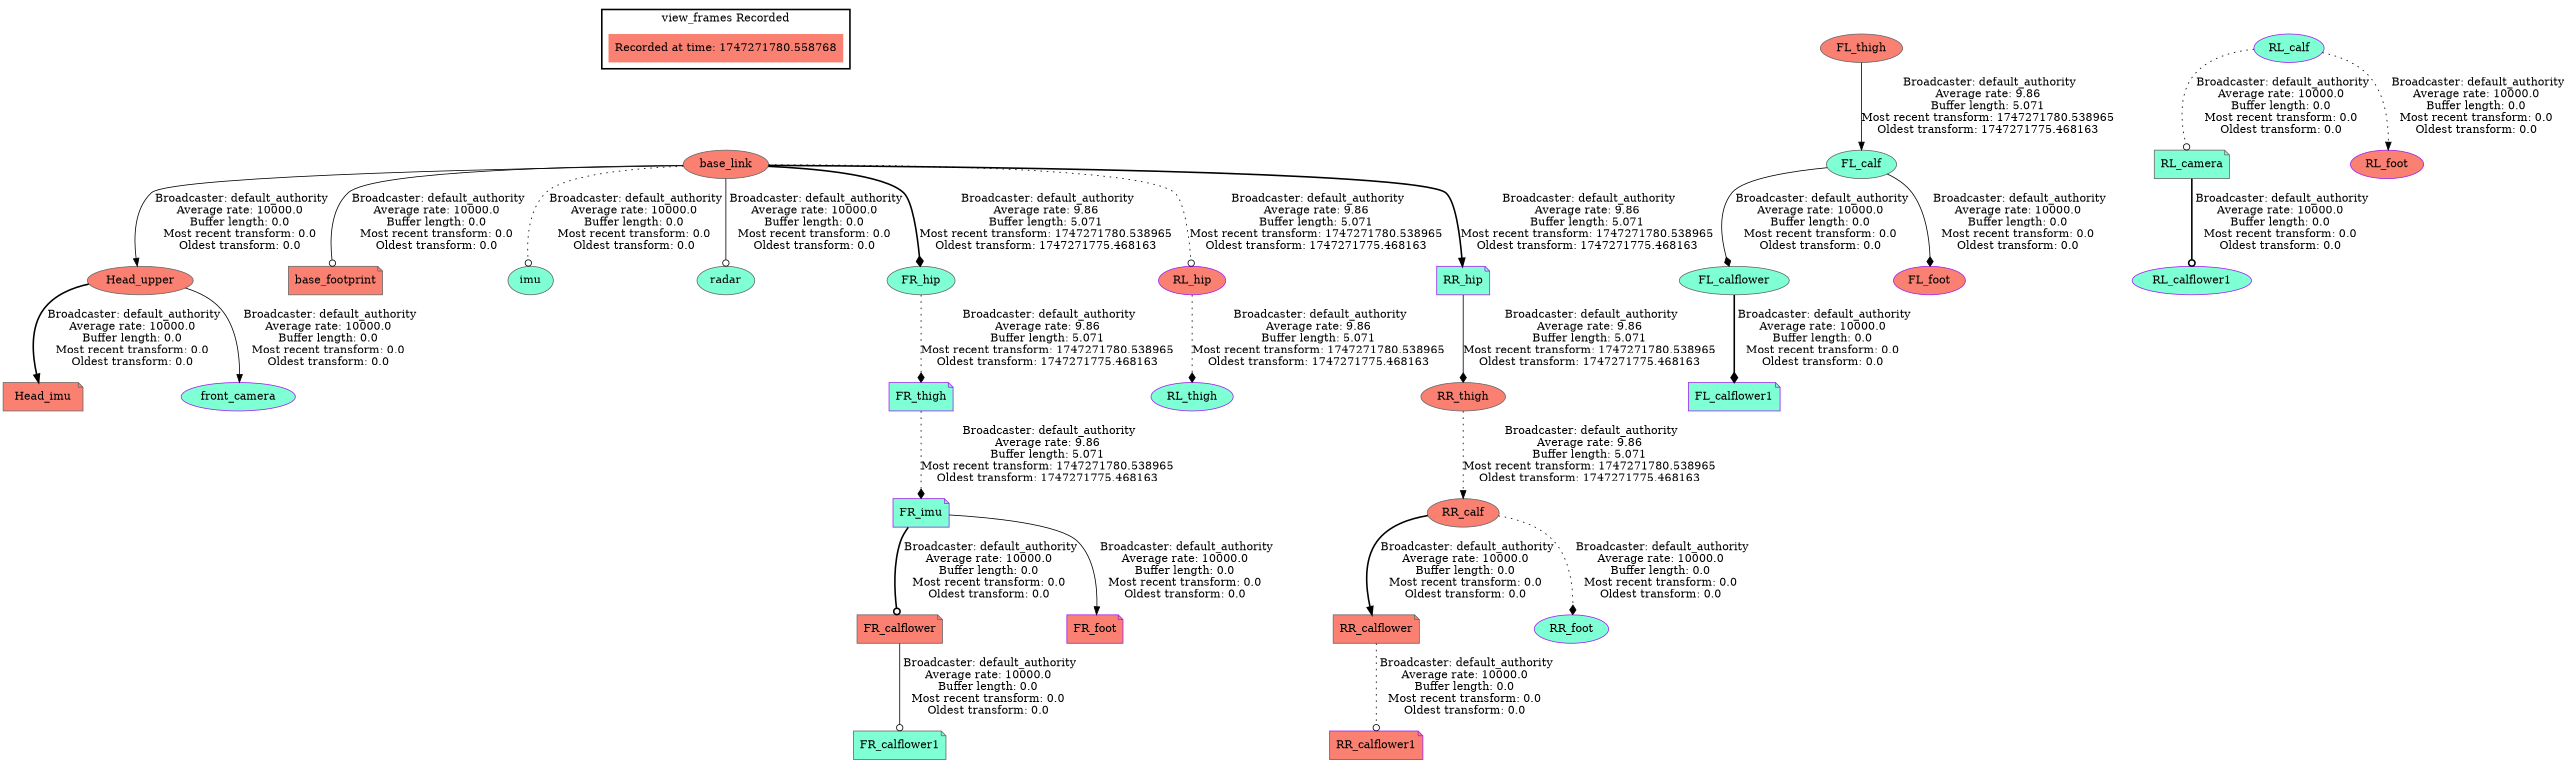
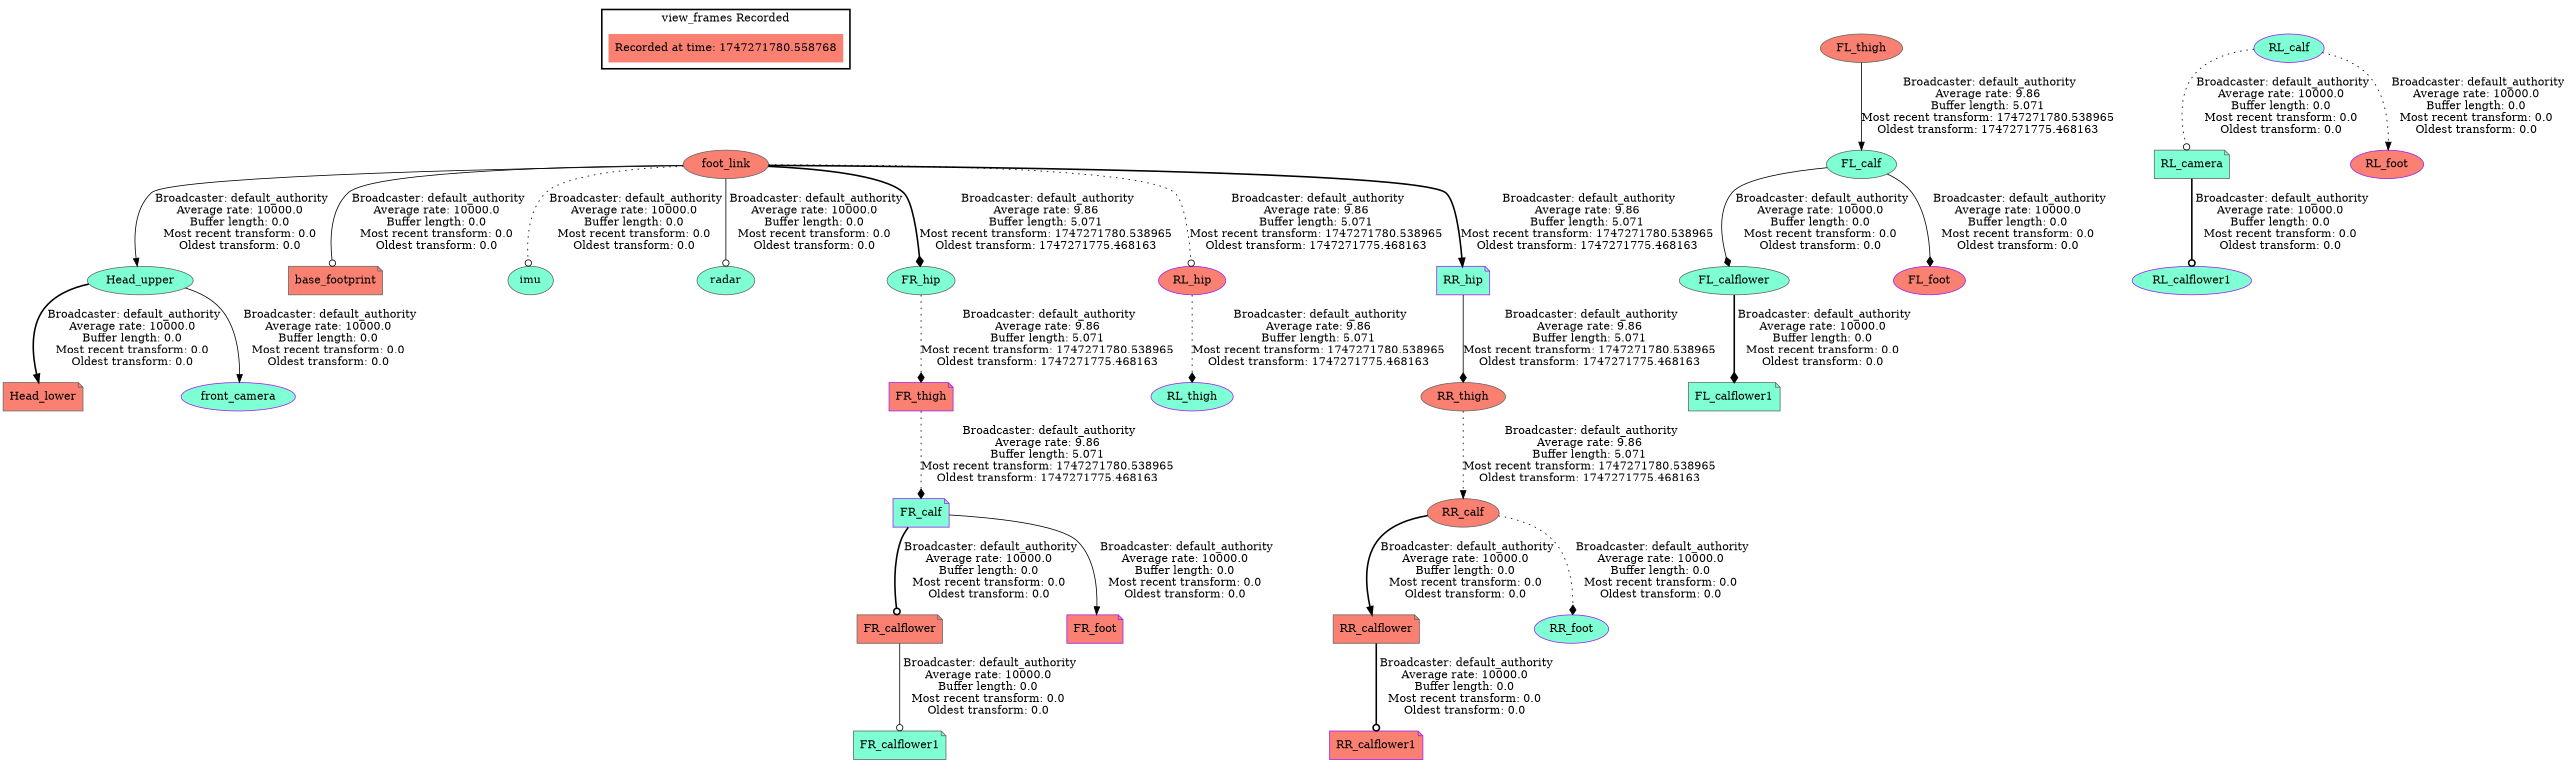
node "base_link": label "base_link" -> "foot_link"
node "Head_upper": fillcolor salmon -> aquamarine
node "Head_imu": label "Head_imu" -> "Head_lower"
node "FR_thigh": fillcolor aquamarine -> salmon
node "FL_calflower1": color purple -> gray40
node "FR_imu": label "FR_imu" -> "FR_calf"
edge "RR_calflower" -> "RR_calflower1": style dotted -> bold
